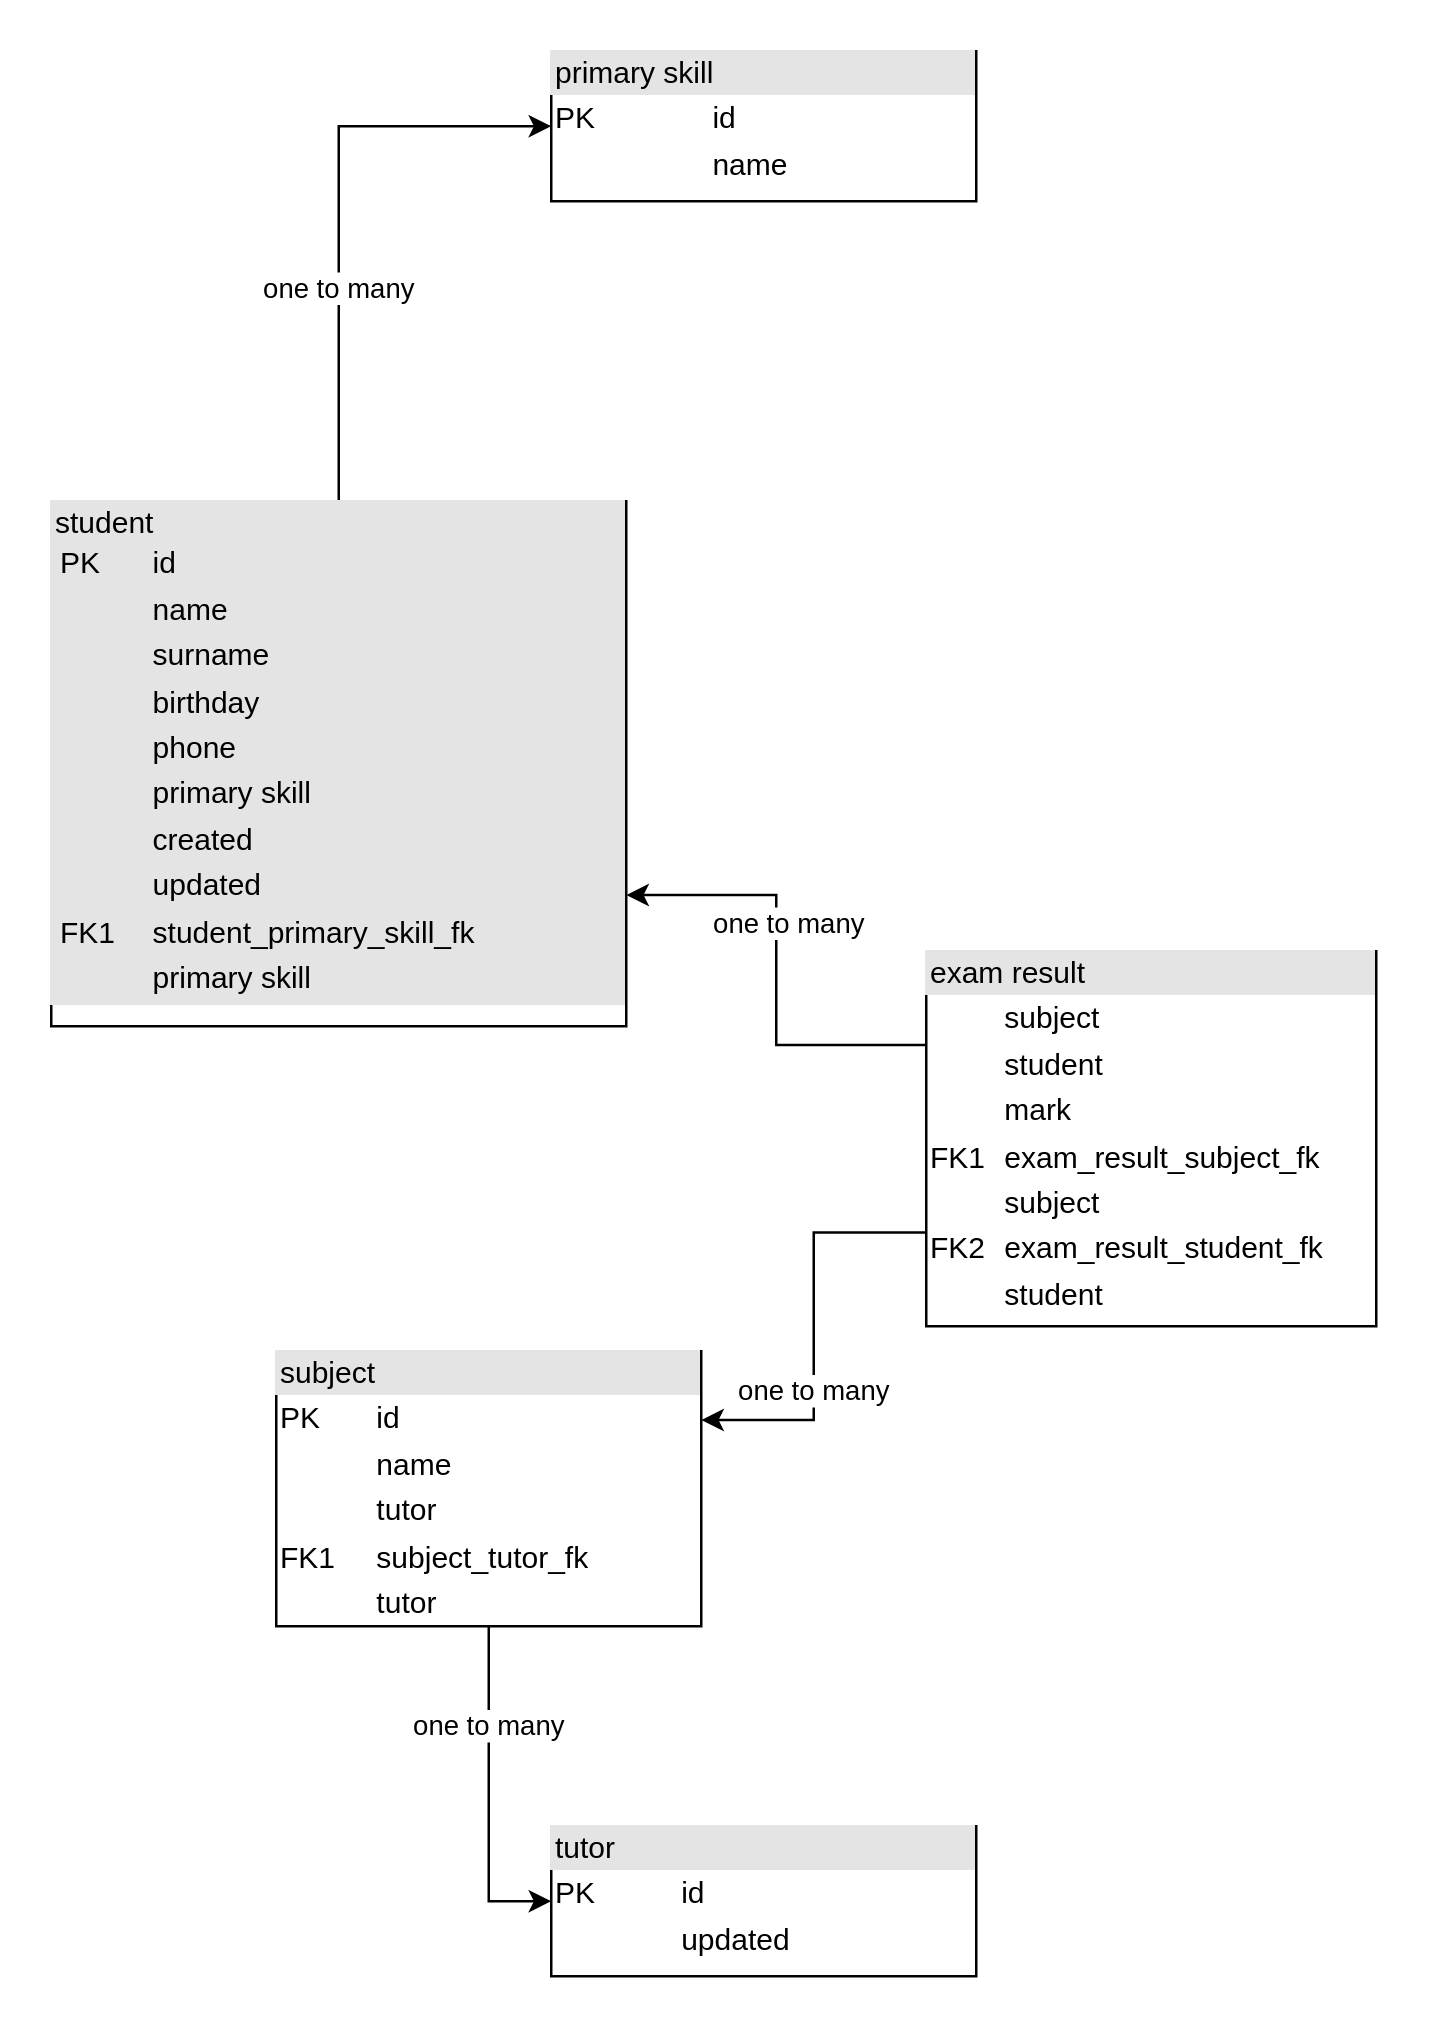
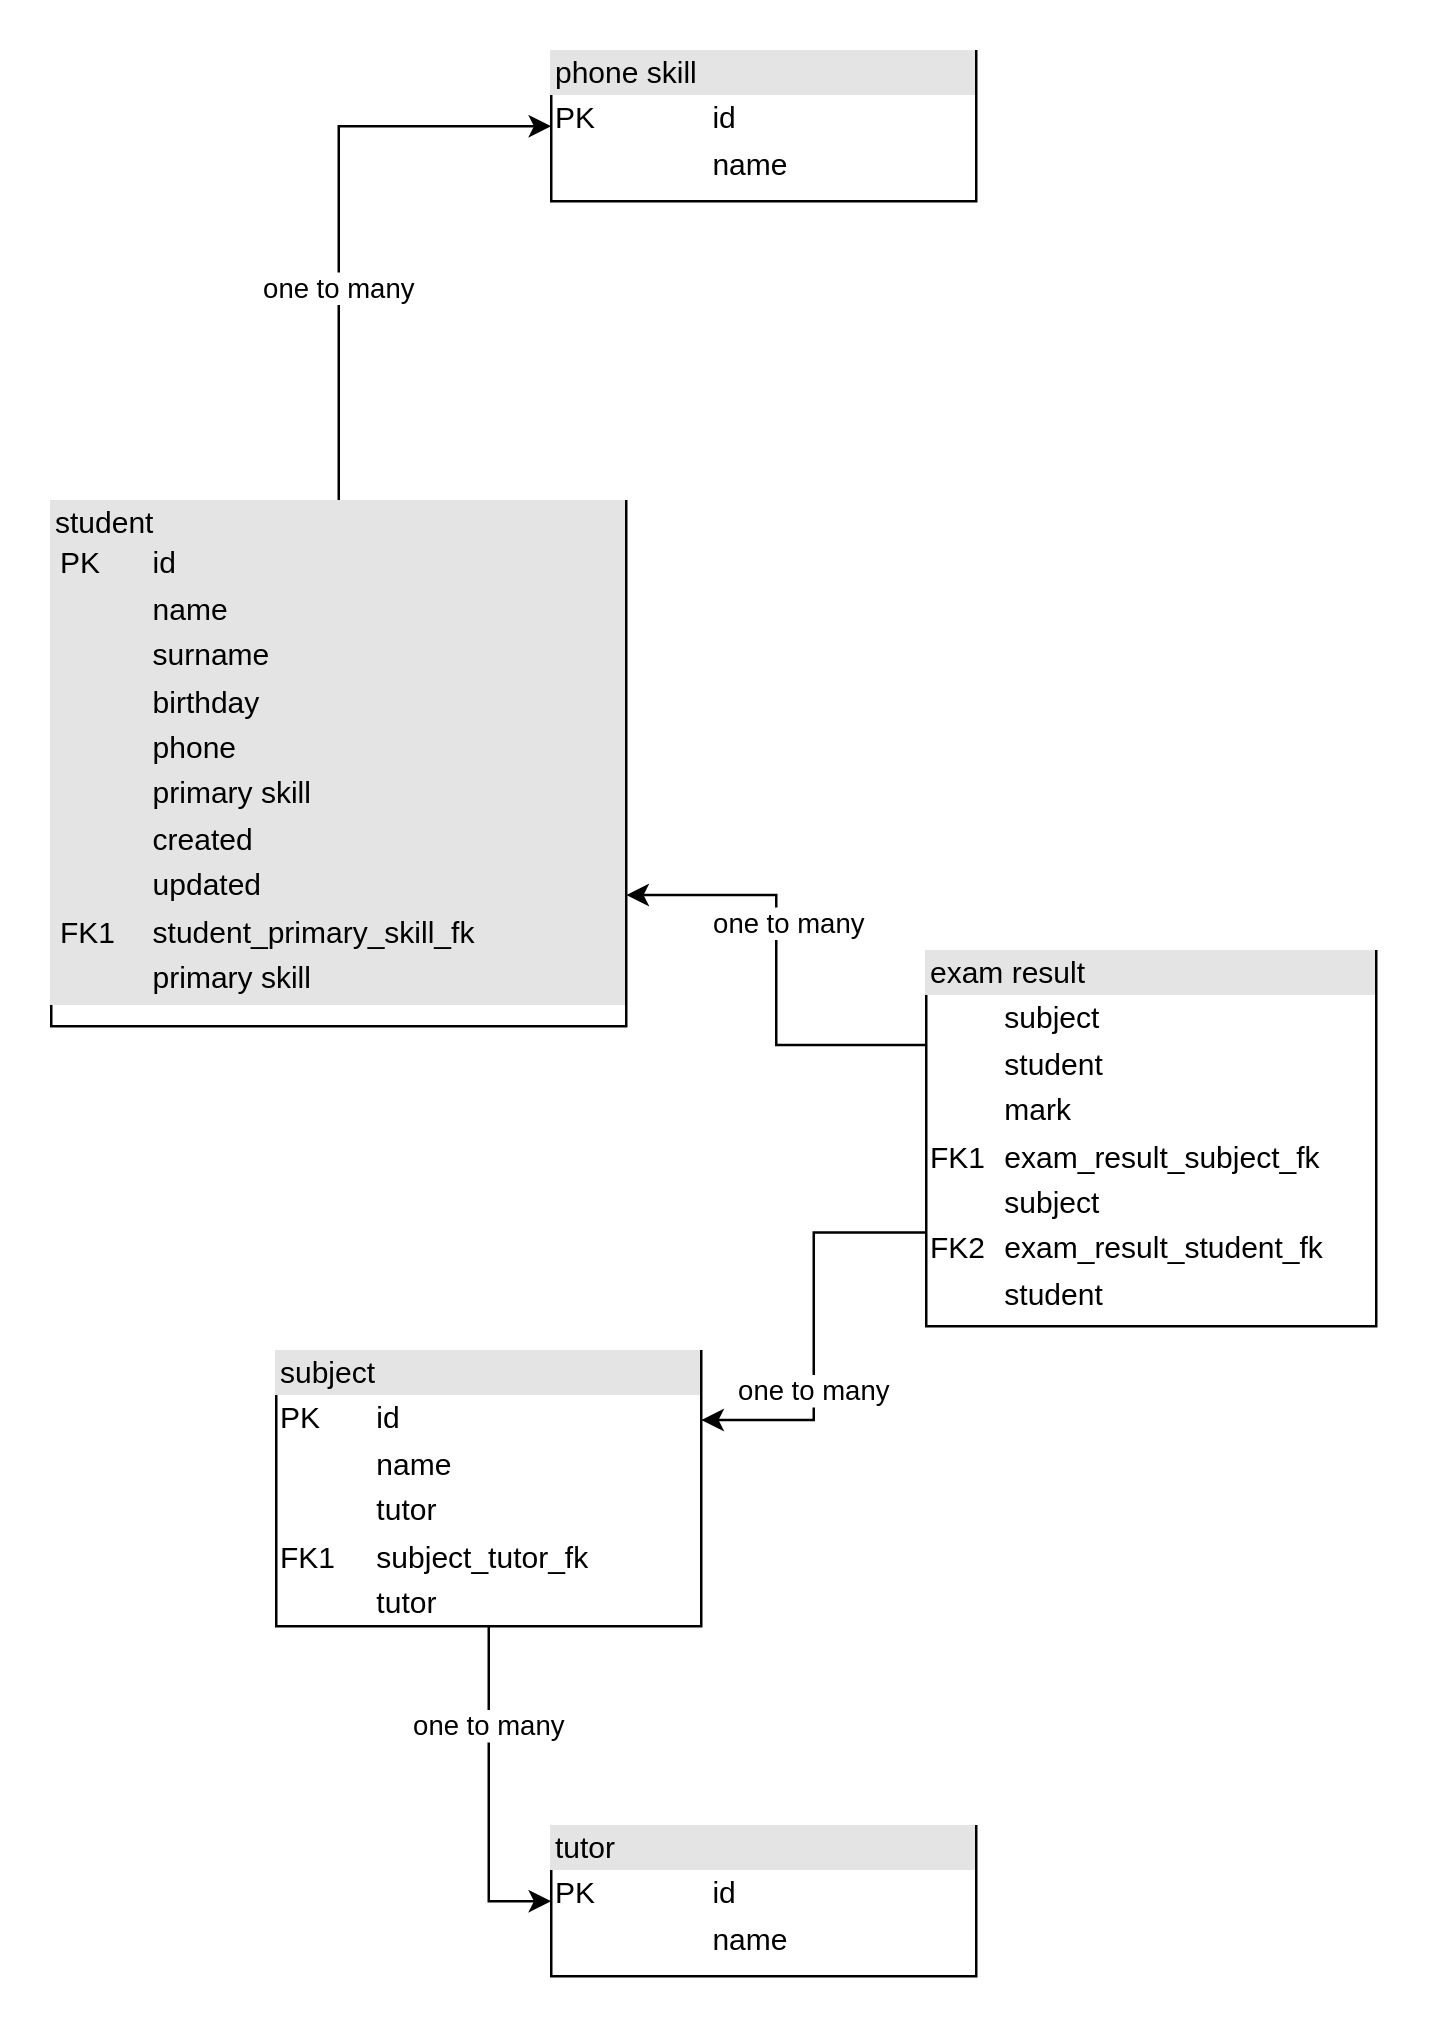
node "primary skill PK id name": label "primary skill PK id name" -> "phone skill PK id name"
node "tutor PK id updated": label "tutor PK id updated" -> "tutor PK id name"
